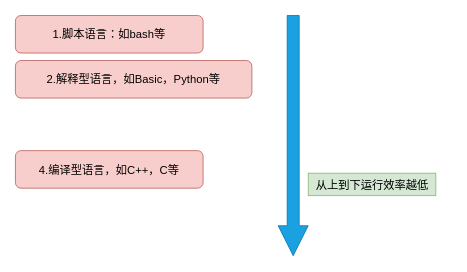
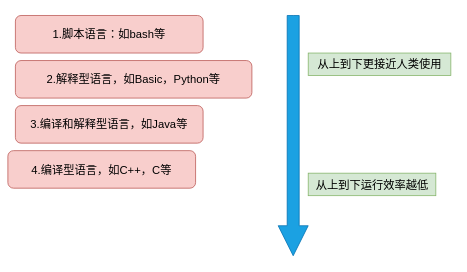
node "从上到下更接近人类使用": added
node "3.编译和解释型语言，如Java等": added
node "4.编译型语言，如C++，C等": moved (109, 169) -> (102, 169)
